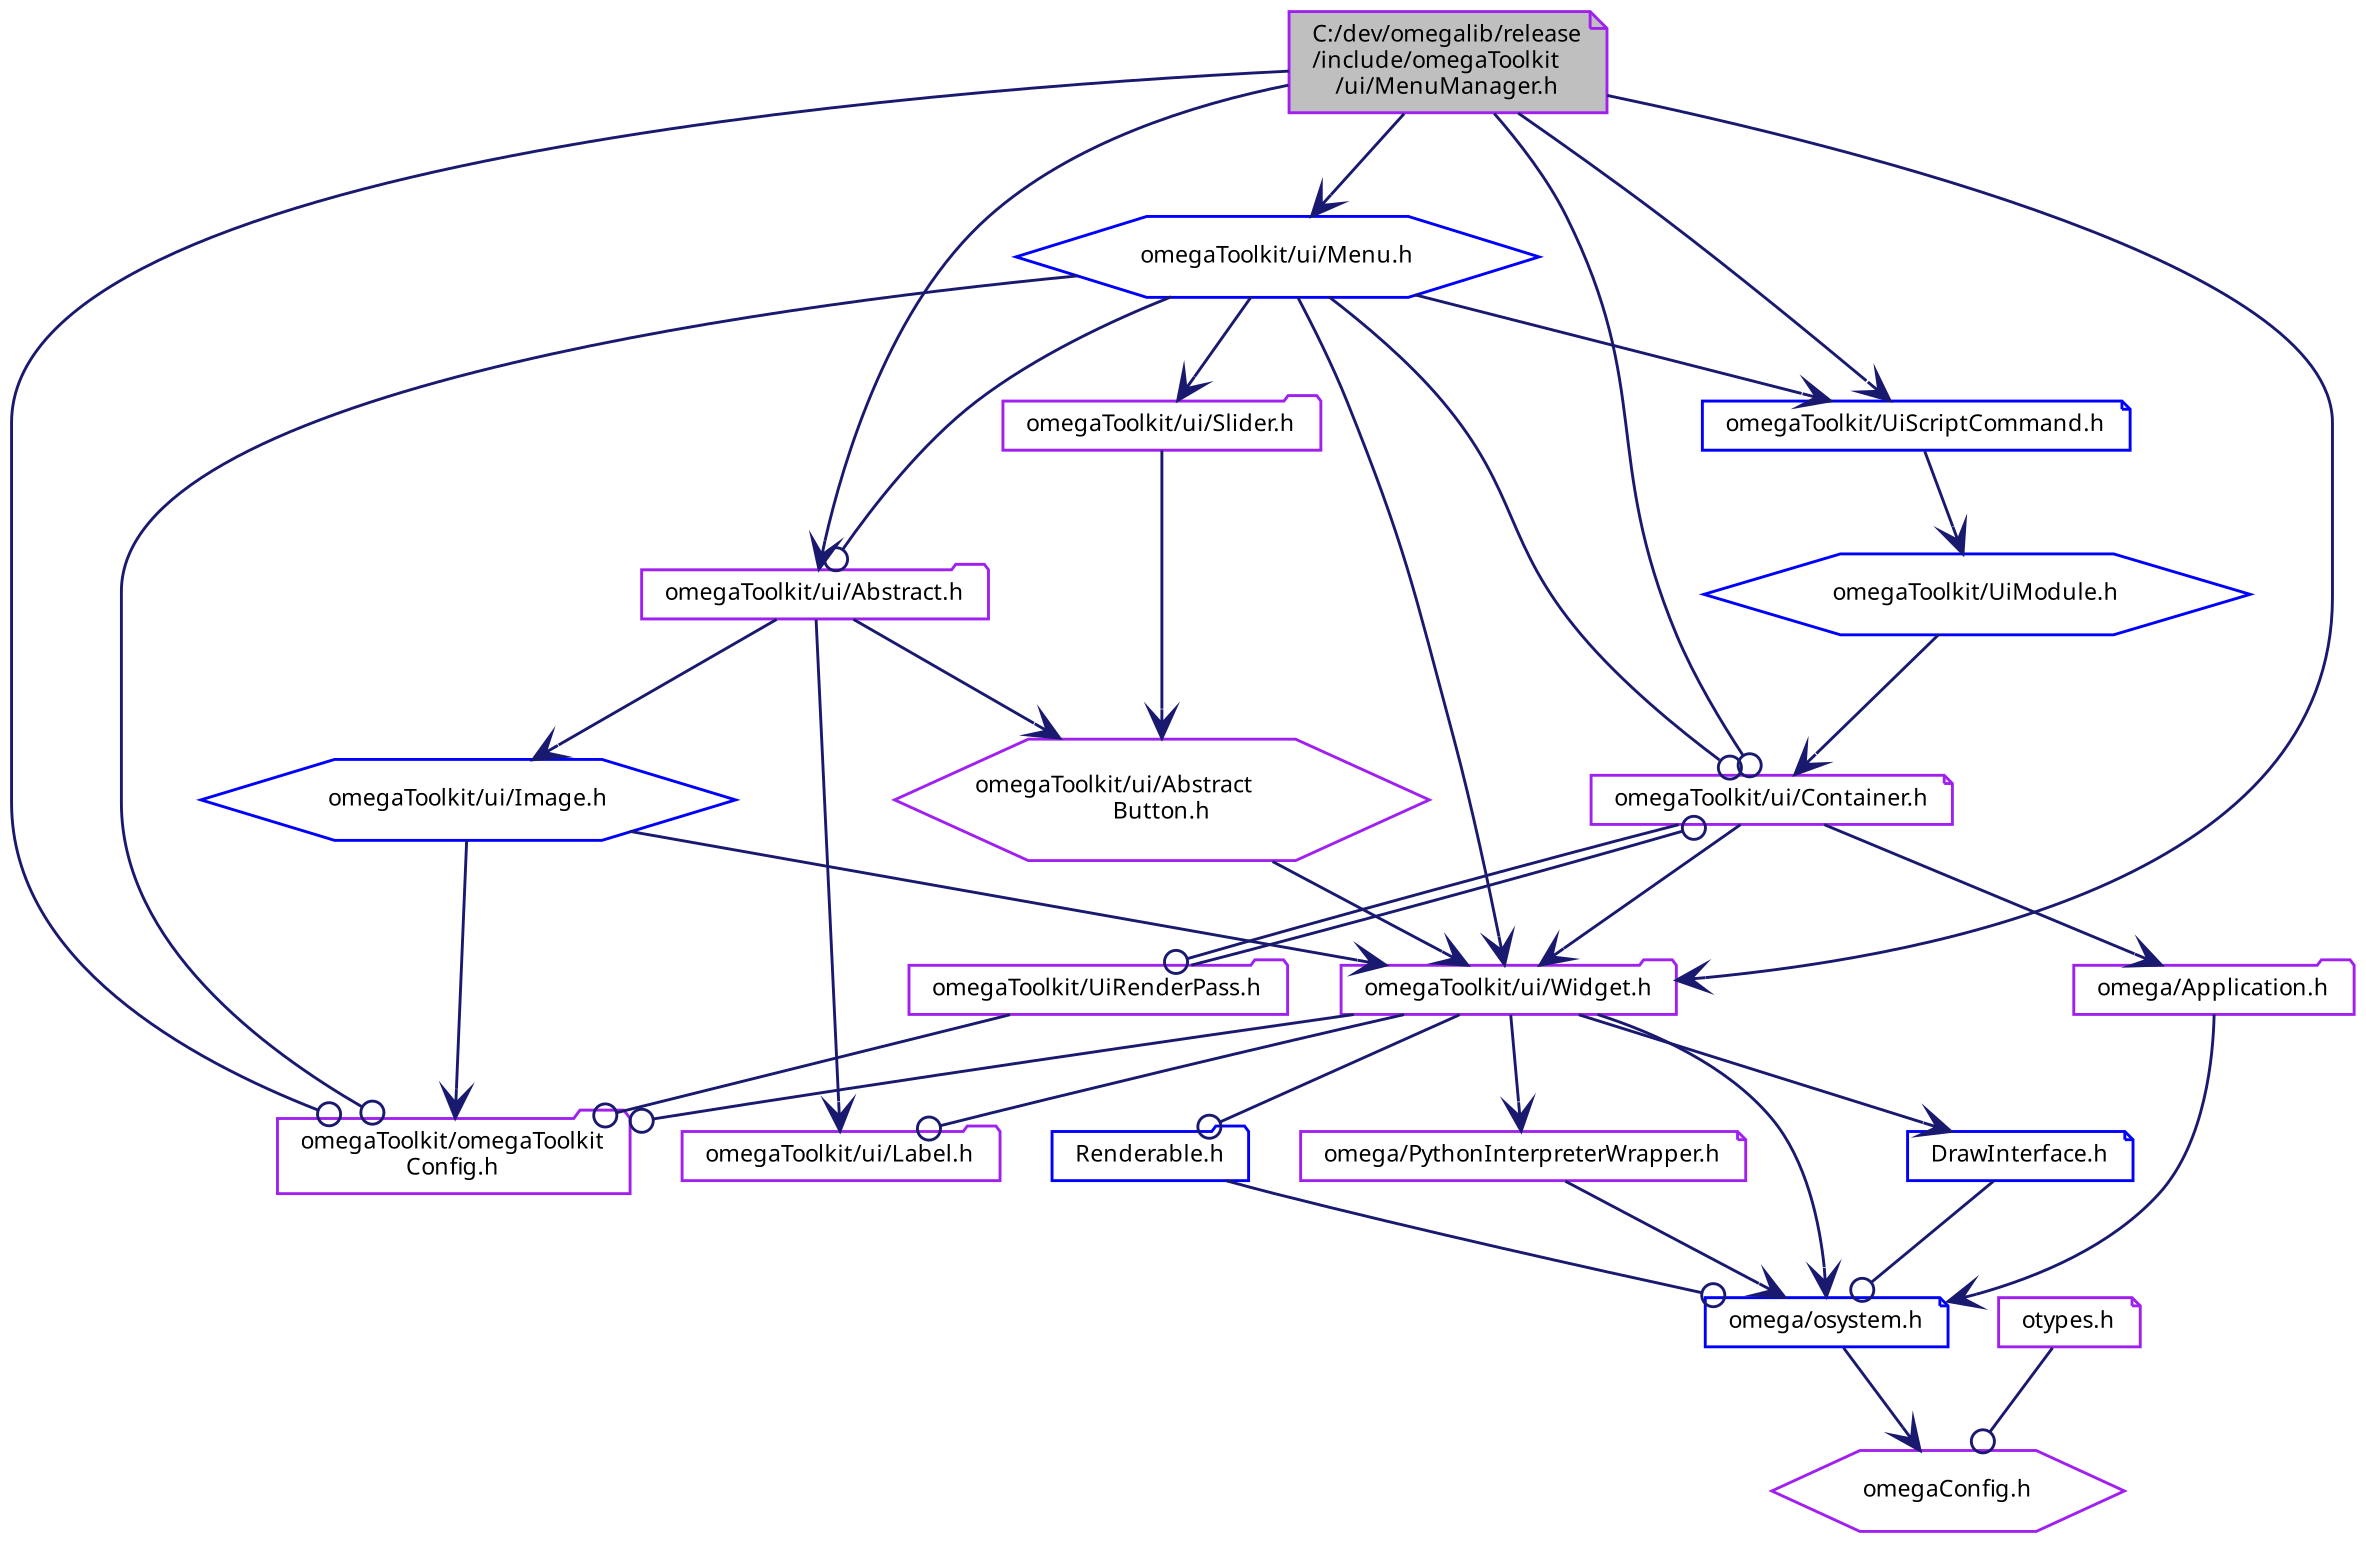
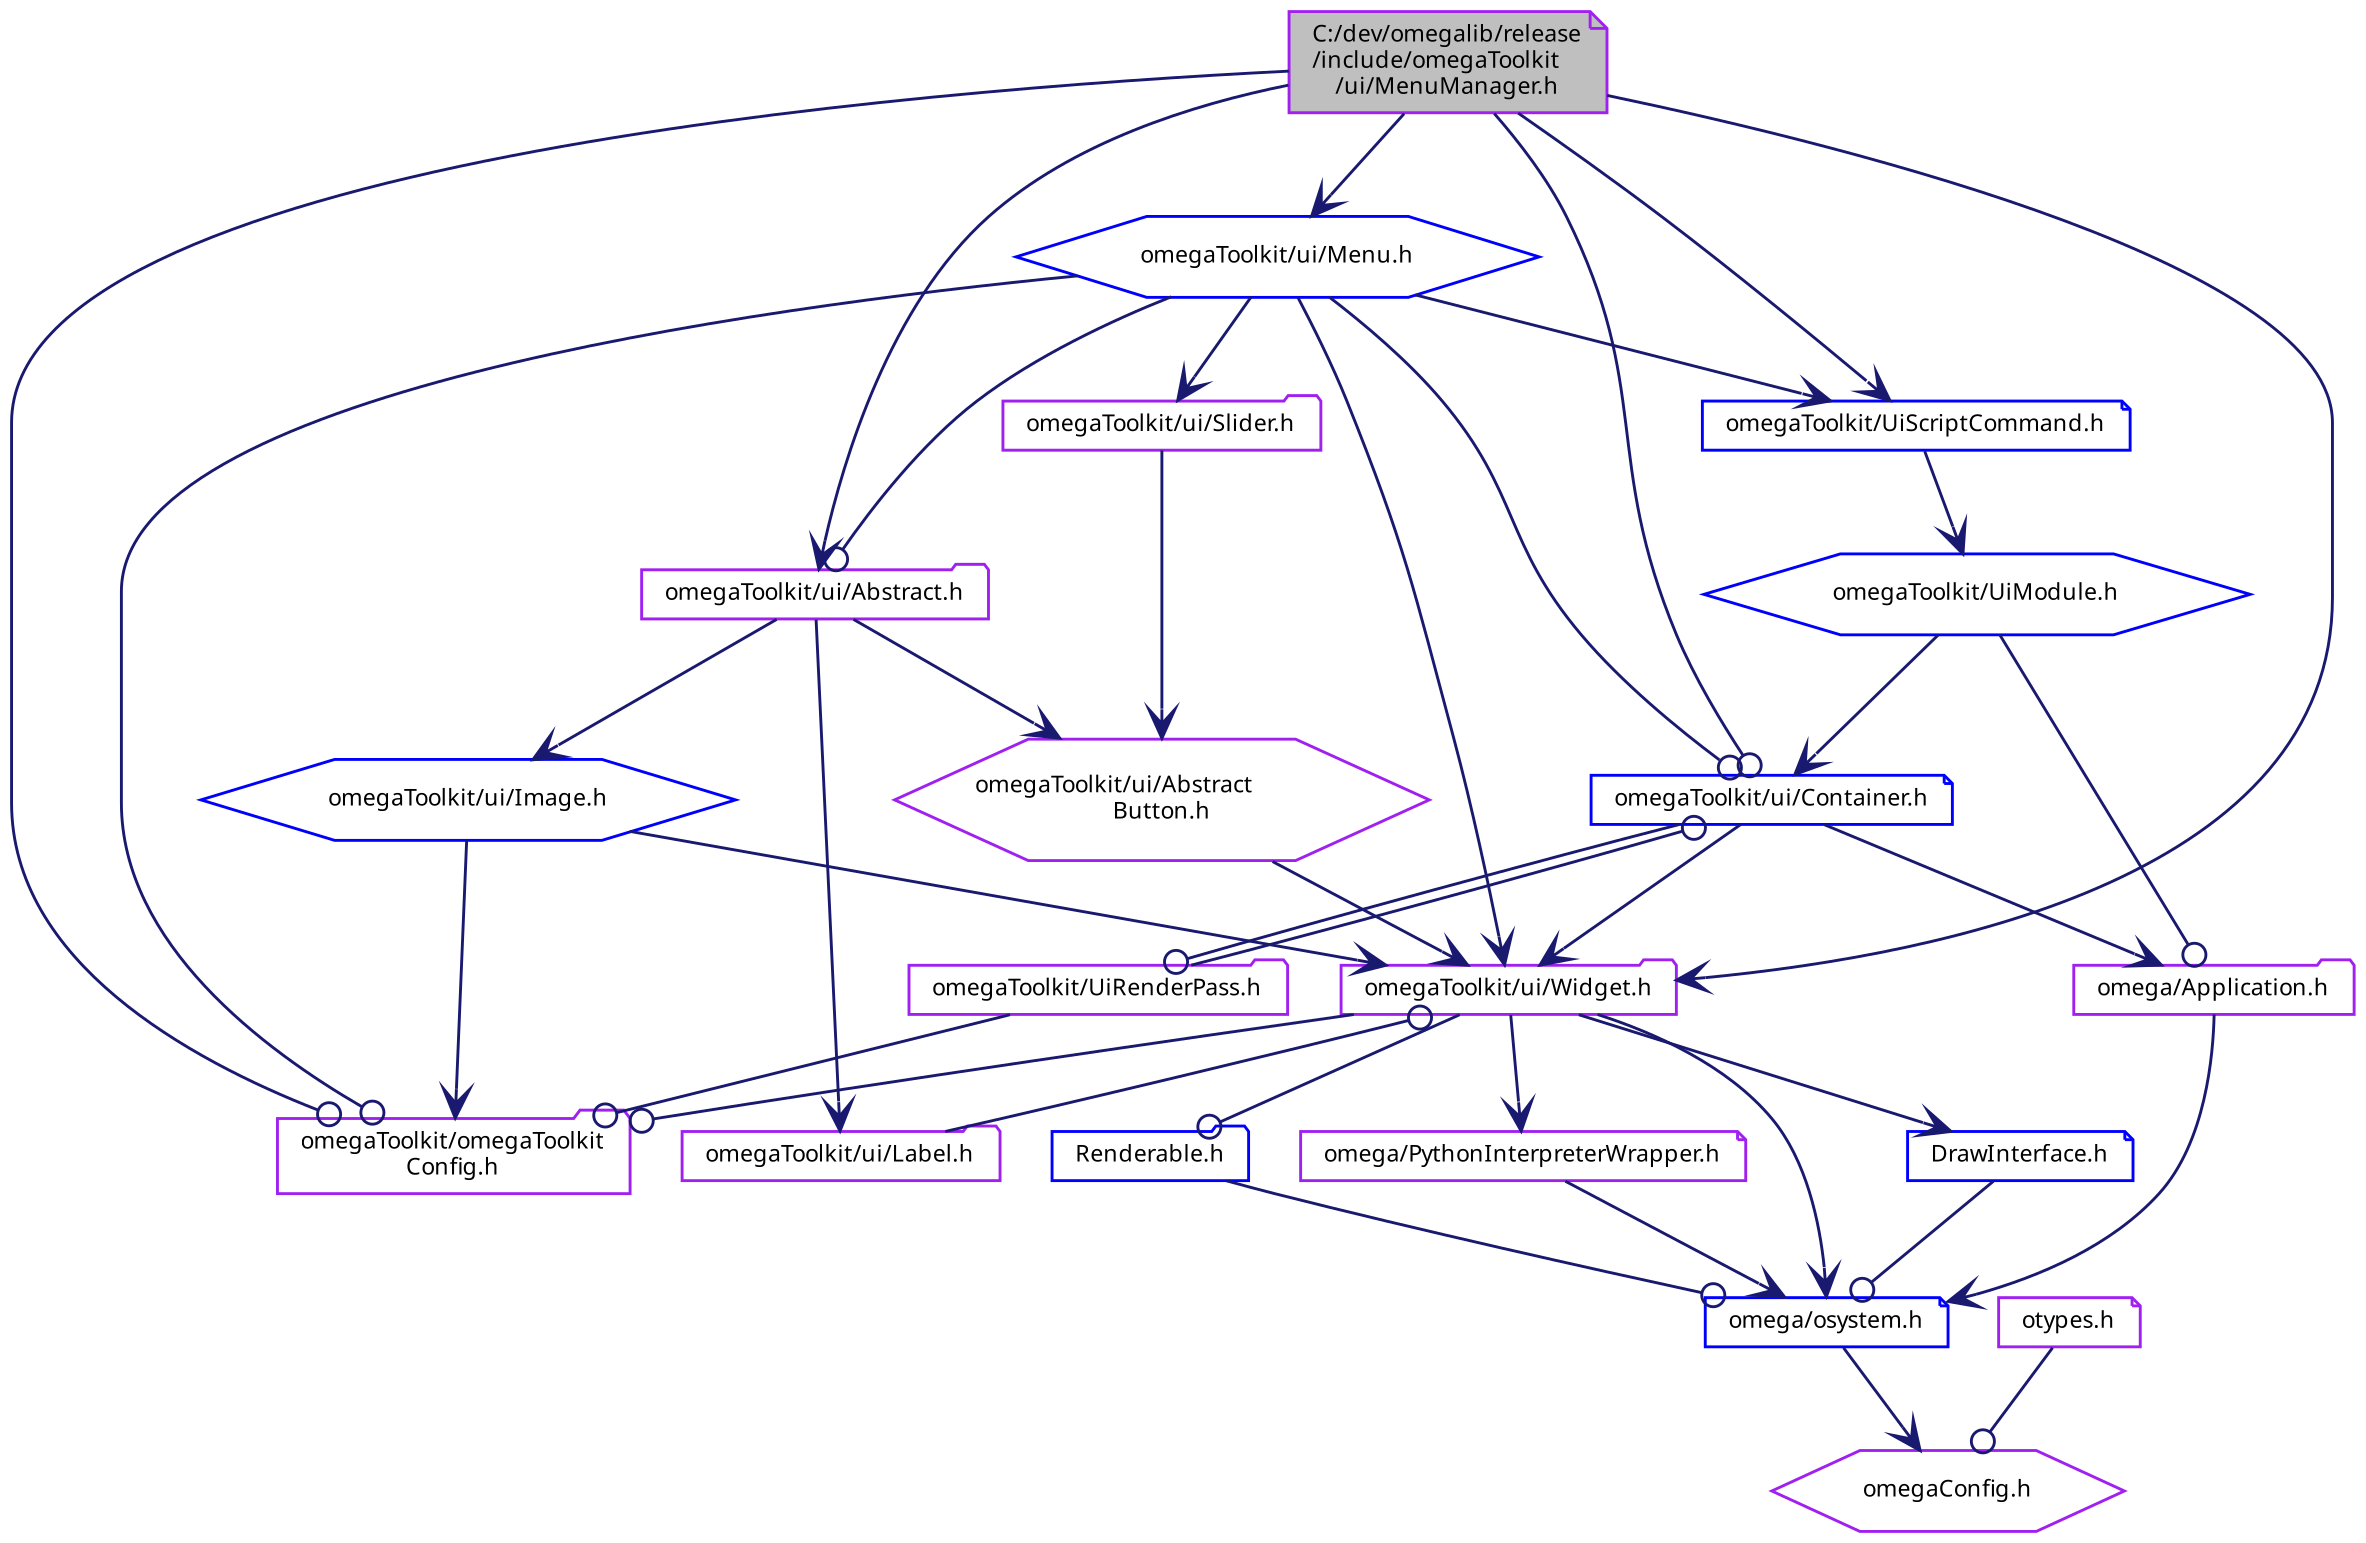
edge "omegaToolkit/UiModule.h" -> "omega/Application.h": added
node "omegaToolkit/ui/Container.h": color purple -> blue
edge "omegaToolkit/ui/Widget.h" -> "omegaToolkit/ui/Label.h": reversed
